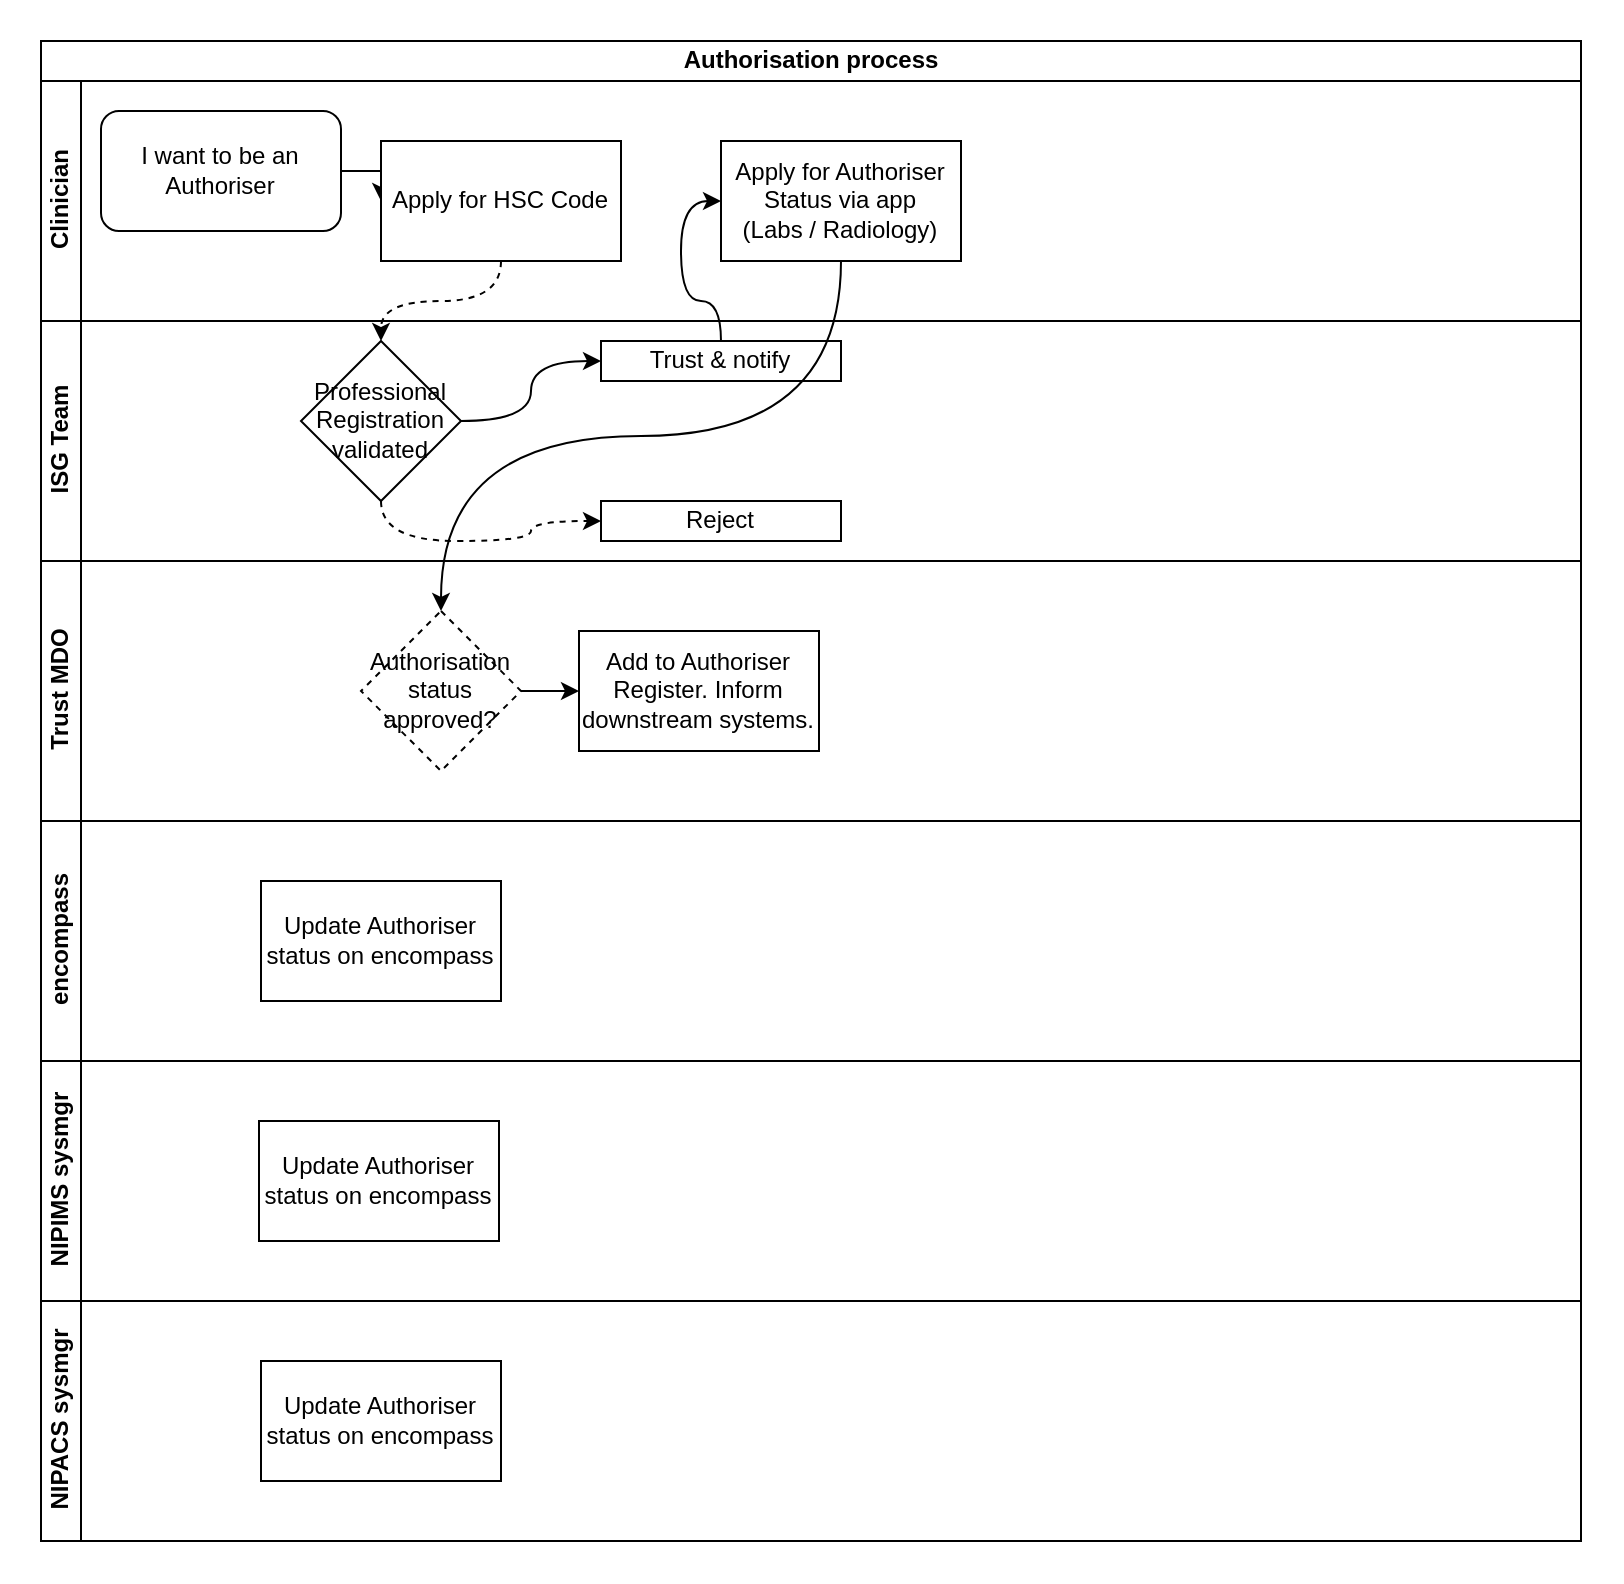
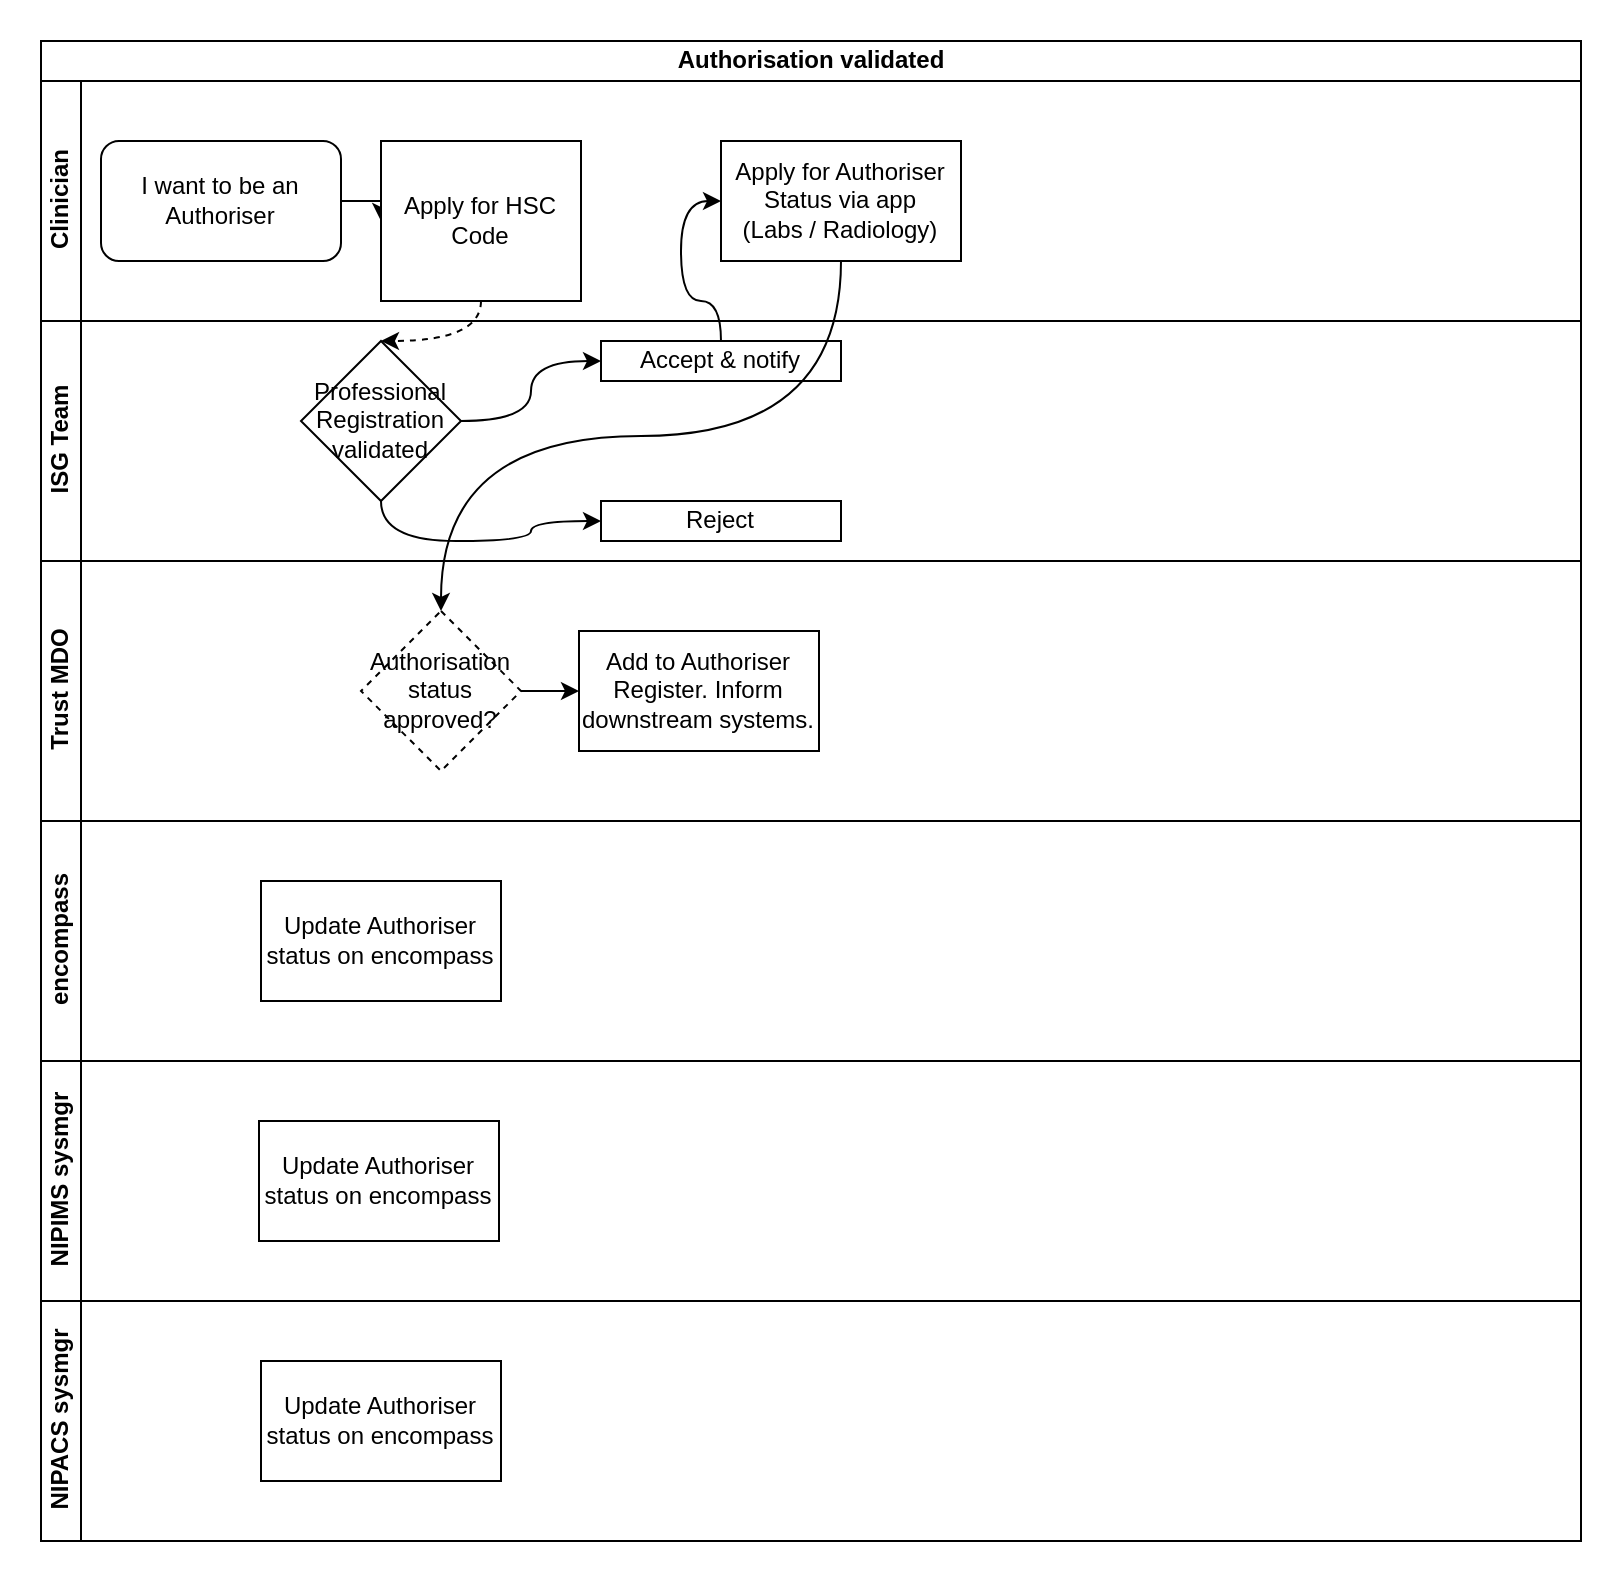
node "Authorisation process": label "Authorisation process" -> "Authorisation validated"
node "I want to be an Authoriser": moved (221, 171) -> (221, 201)
node "Apply for HSC Code": size 240x120 -> 200x160
node "Trust & notify": label "Trust & notify" -> "Accept & notify"
edge "Professional Registration validated" -> "Reject": style dashed -> solid
